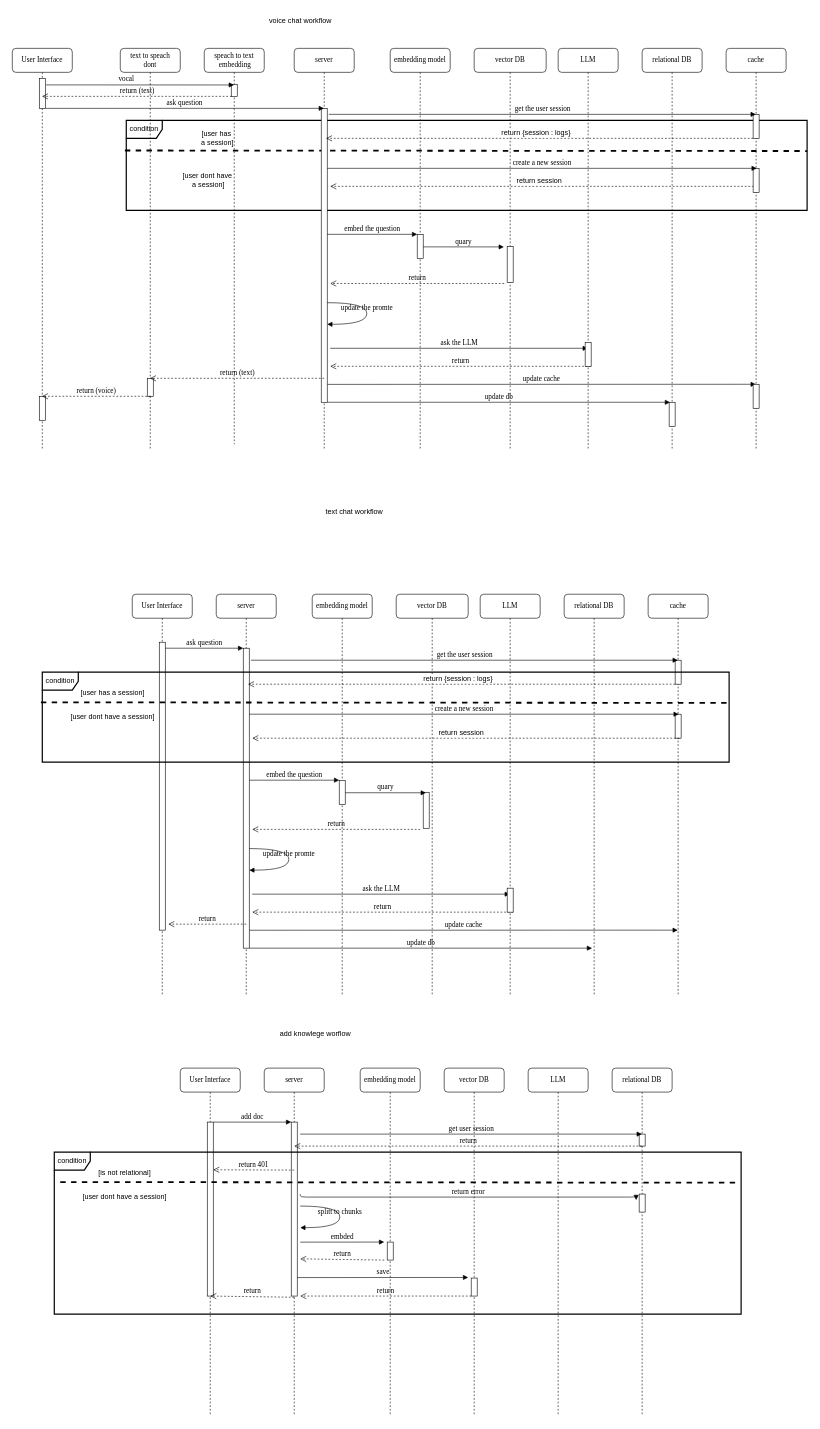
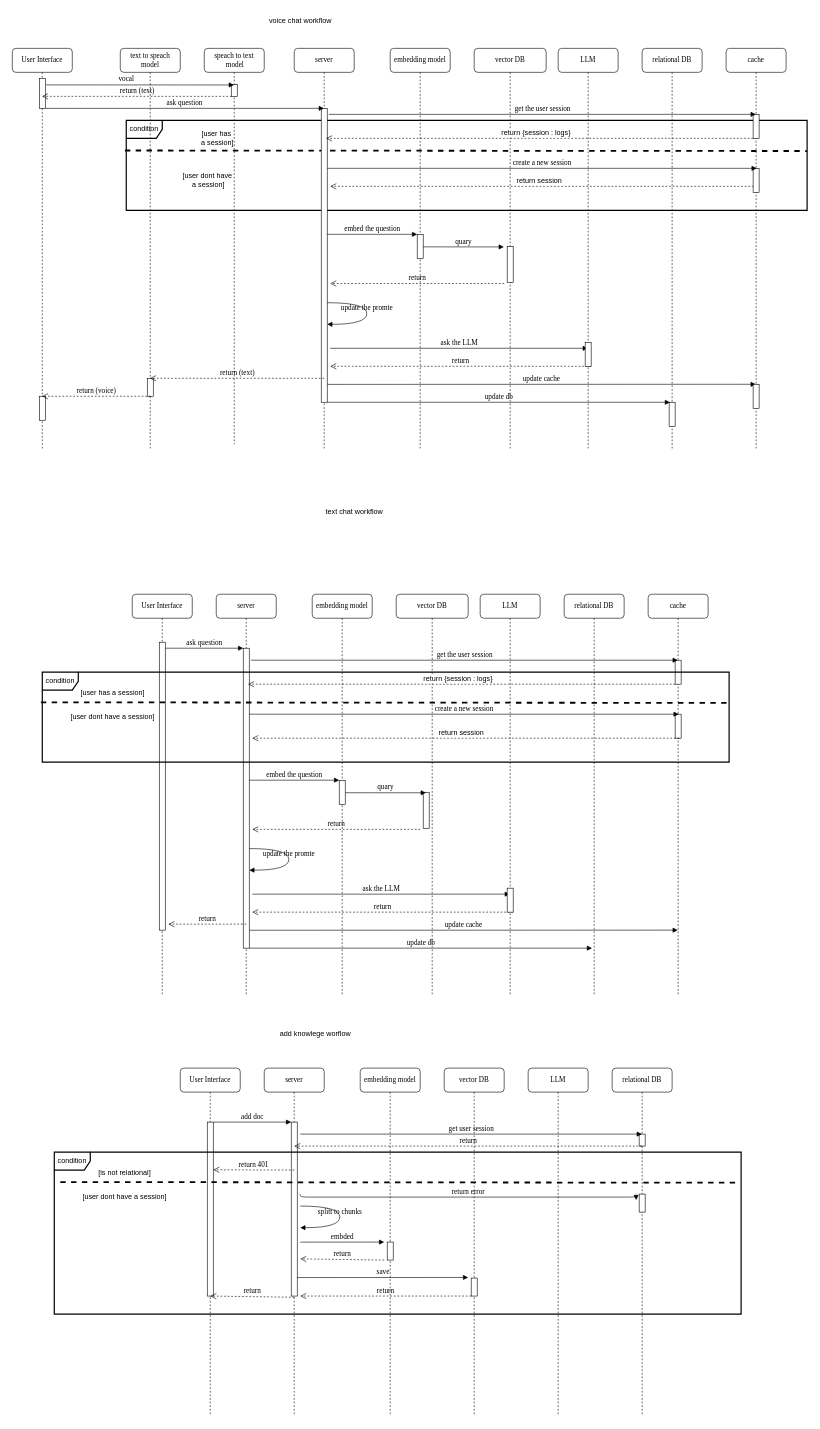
node "text to speach dont": label "text to speach dont" -> "text to speach model"
node "speach to text embedding": label "speach to text embedding" -> "speach to text model"
